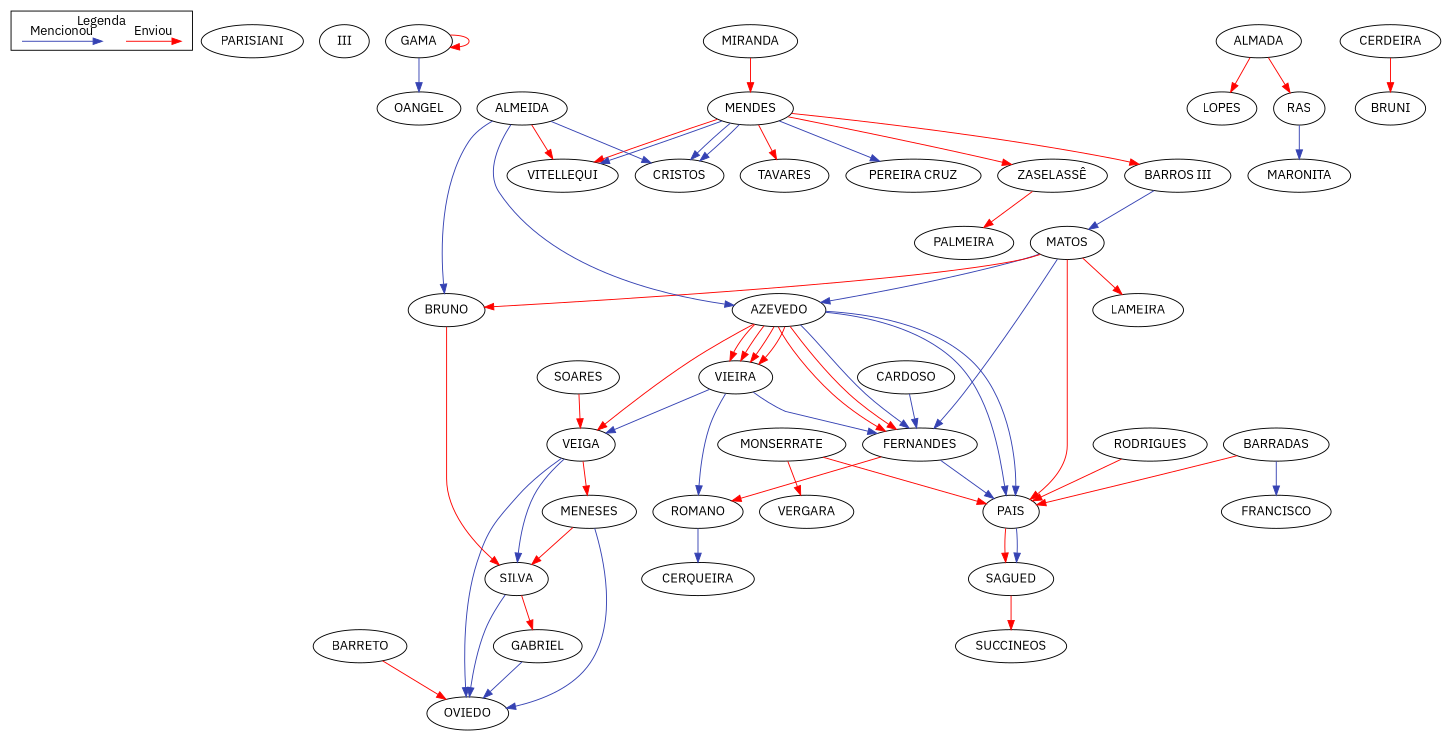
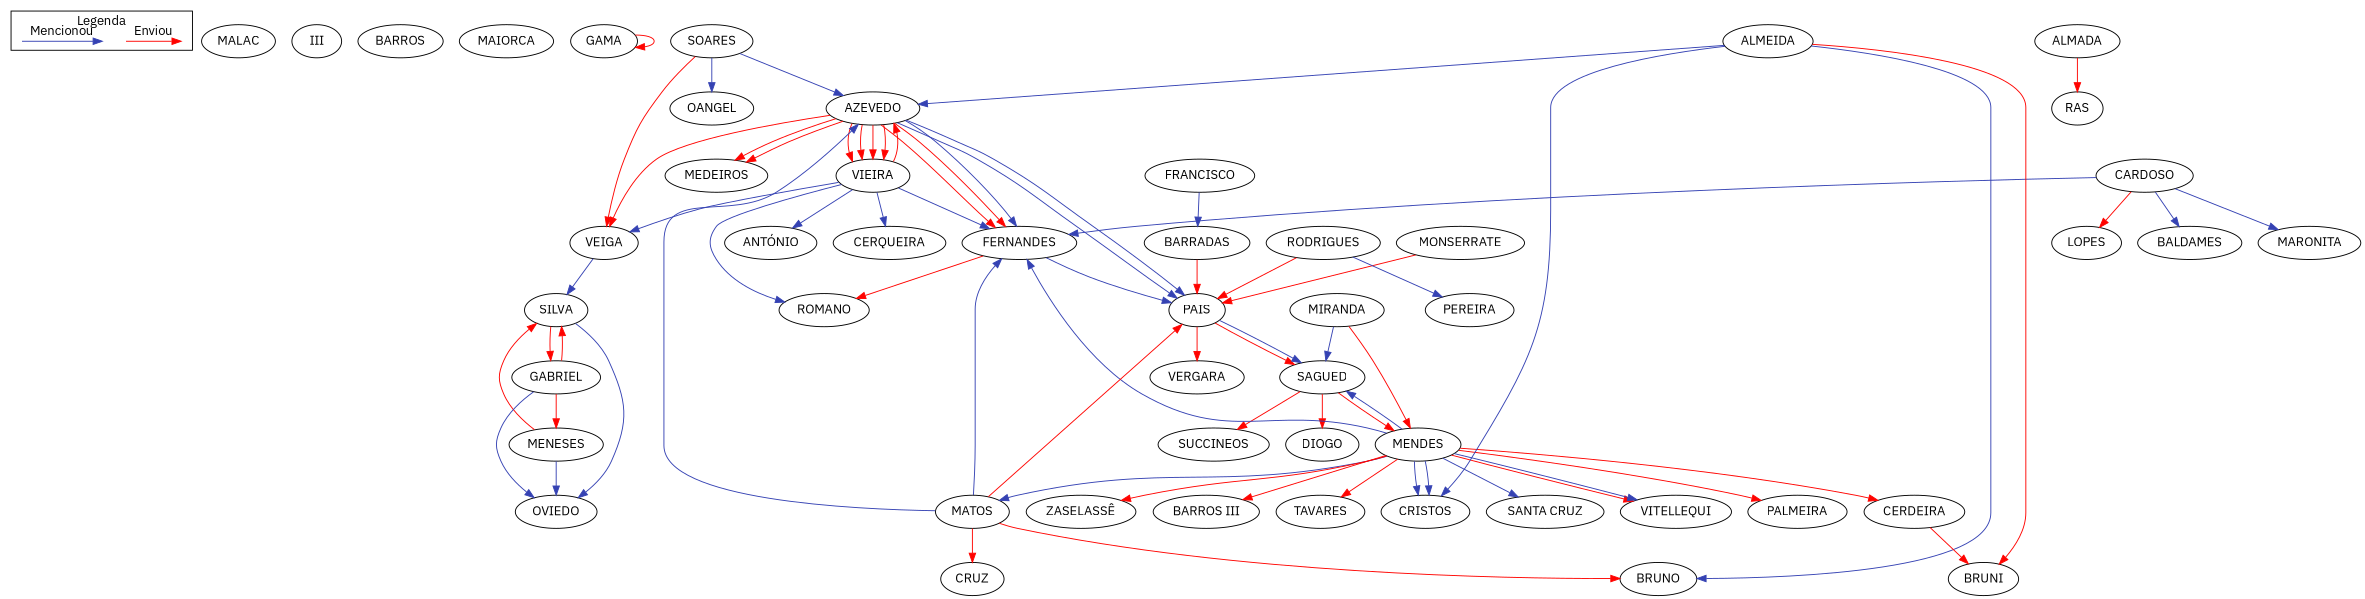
node "MALAC": added
node "PARISIANI": removed
node "BARROS": added
node "MAIORCA": added
edge "GAMA" -> "OANGEL": now "SOARES" -> "OANGEL"
edge "ALMADA" -> "LOPES": now "CARDOSO" -> "LOPES"
edge "SOARES" -> "AZEVEDO": added
edge "ALMEIDA" -> "VITELLEQUI": now "ALMEIDA" -> "BRUNI"
edge "RAS" -> "MARONITA": now "CARDOSO" -> "MARONITA"
edge "VIEIRA" -> "AZEVEDO": added
node "MEDEIROS": added
node "PEREIRA CRUZ": label "PEREIRA CRUZ" -> "SANTA CRUZ"
edge "ZASELASSÊ" -> "PALMEIRA": now "MENDES" -> "PALMEIRA"
edge "BARROS III" -> "MATOS": now "MENDES" -> "MATOS"
node "ANTÓNIO": added
node "BALDAMES": added
node "LAMEIRA": label "LAMEIRA" -> "CRUZ"
node "PEREIRA": added
edge "MIRANDA" -> "SAGUED": added
edge "SAGUED" -> "MENDES": added
edge "MENDES" -> "FERNANDES": added
edge "MENDES" -> "SAGUED": added
node "DIOGO": added
edge "BRUNO" -> "SILVA": now "GABRIEL" -> "SILVA"
edge "MENDES" -> "CERDEIRA": added
edge "VEIGA" -> "MENESES": now "GABRIEL" -> "MENESES"
edge "MONSERRATE" -> "VERGARA": now "PAIS" -> "VERGARA"
edge "BARRADAS" -> "FRANCISCO": reversed
edge "ROMANO" -> "CERQUEIRA": now "VIEIRA" -> "CERQUEIRA"
edge "VEIGA" -> "OVIEDO": removed
node "BARRETO": removed
